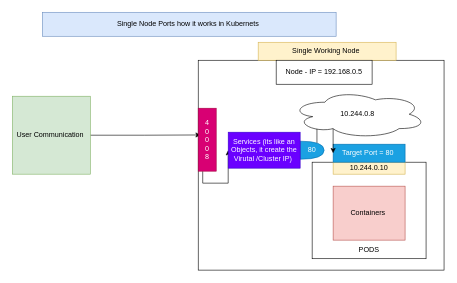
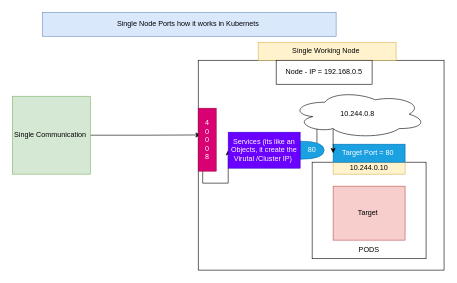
node "User Communication": label "User Communication" -> "Single Communication"
node "Containers": label "Containers" -> "Target"
